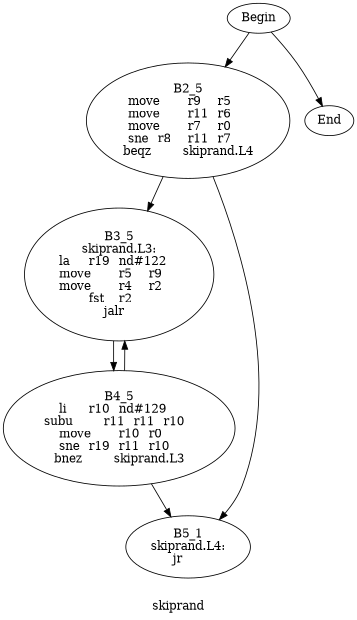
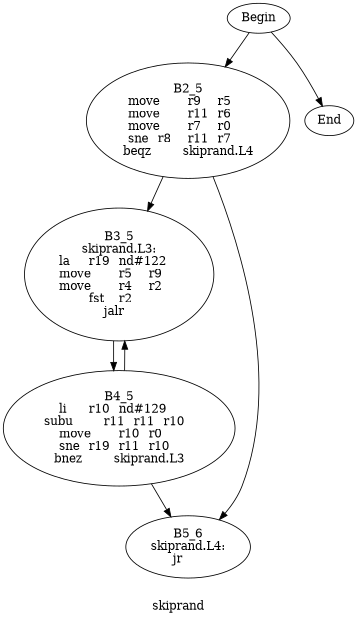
node "B5_1 skiprand.L4: jr": label "B5_1 skiprand.L4: jr" -> "B5_6 skiprand.L4: jr"
